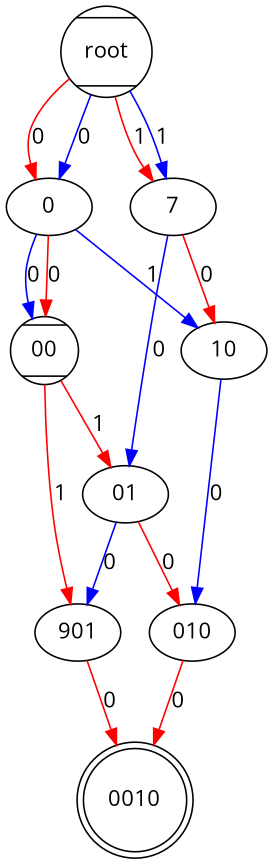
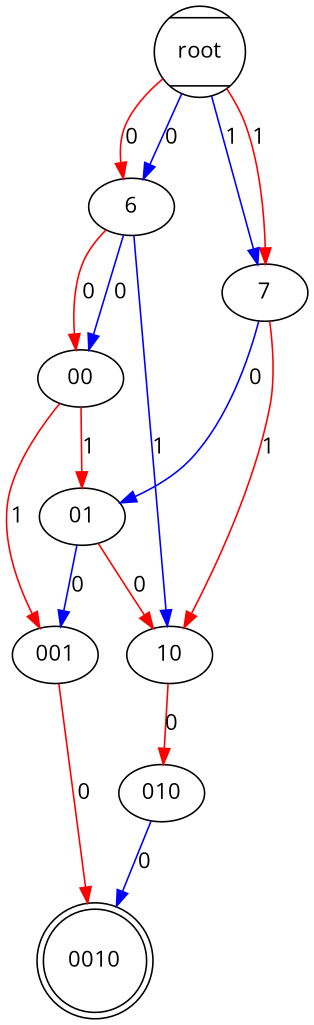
node "0": label "0" -> "6"
edge "7" -> "10": label "0" -> "1"
node "00": shape Mcircle -> ellipse
edge "10" -> "010": color blue -> red
edge "01" -> "010": now "01" -> "10"
node "901": label "901" -> "001"
edge "010" -> "0010": color red -> blue
